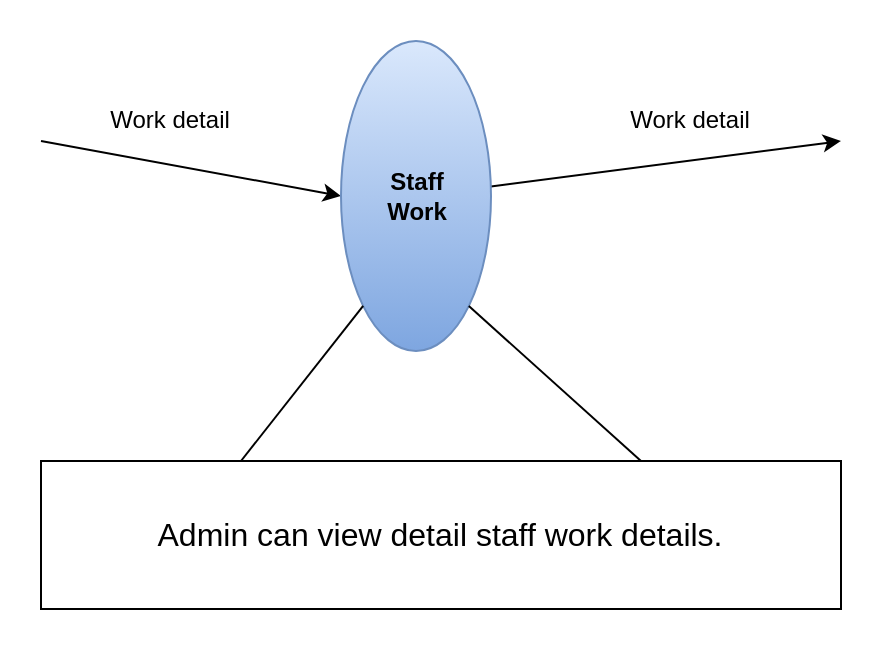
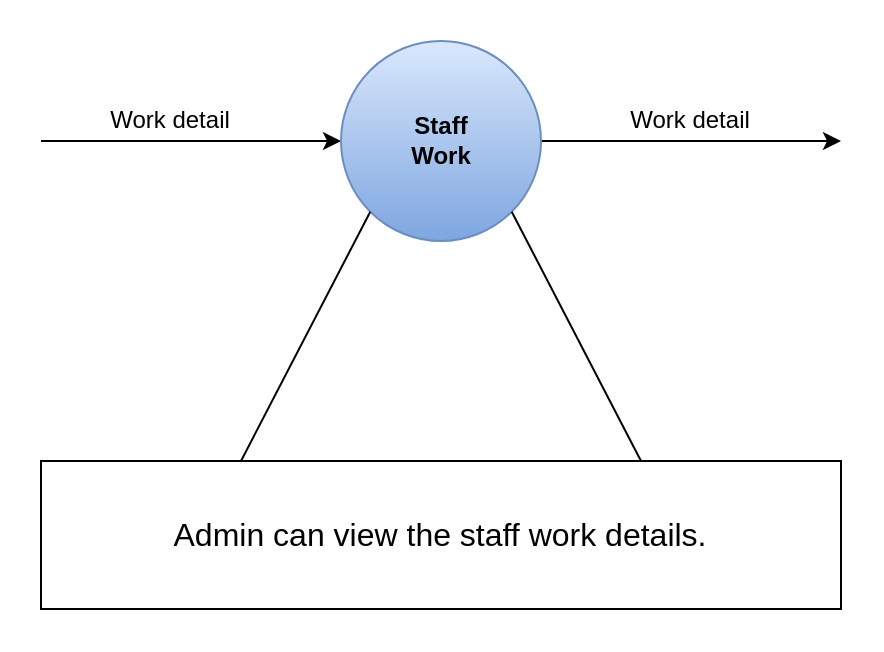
node "Staff Work": size 150x310 -> 200x200
node "Admin can view detail staff work details.": label "Admin can view detail staff work details." -> "Admin can view the staff work details."
